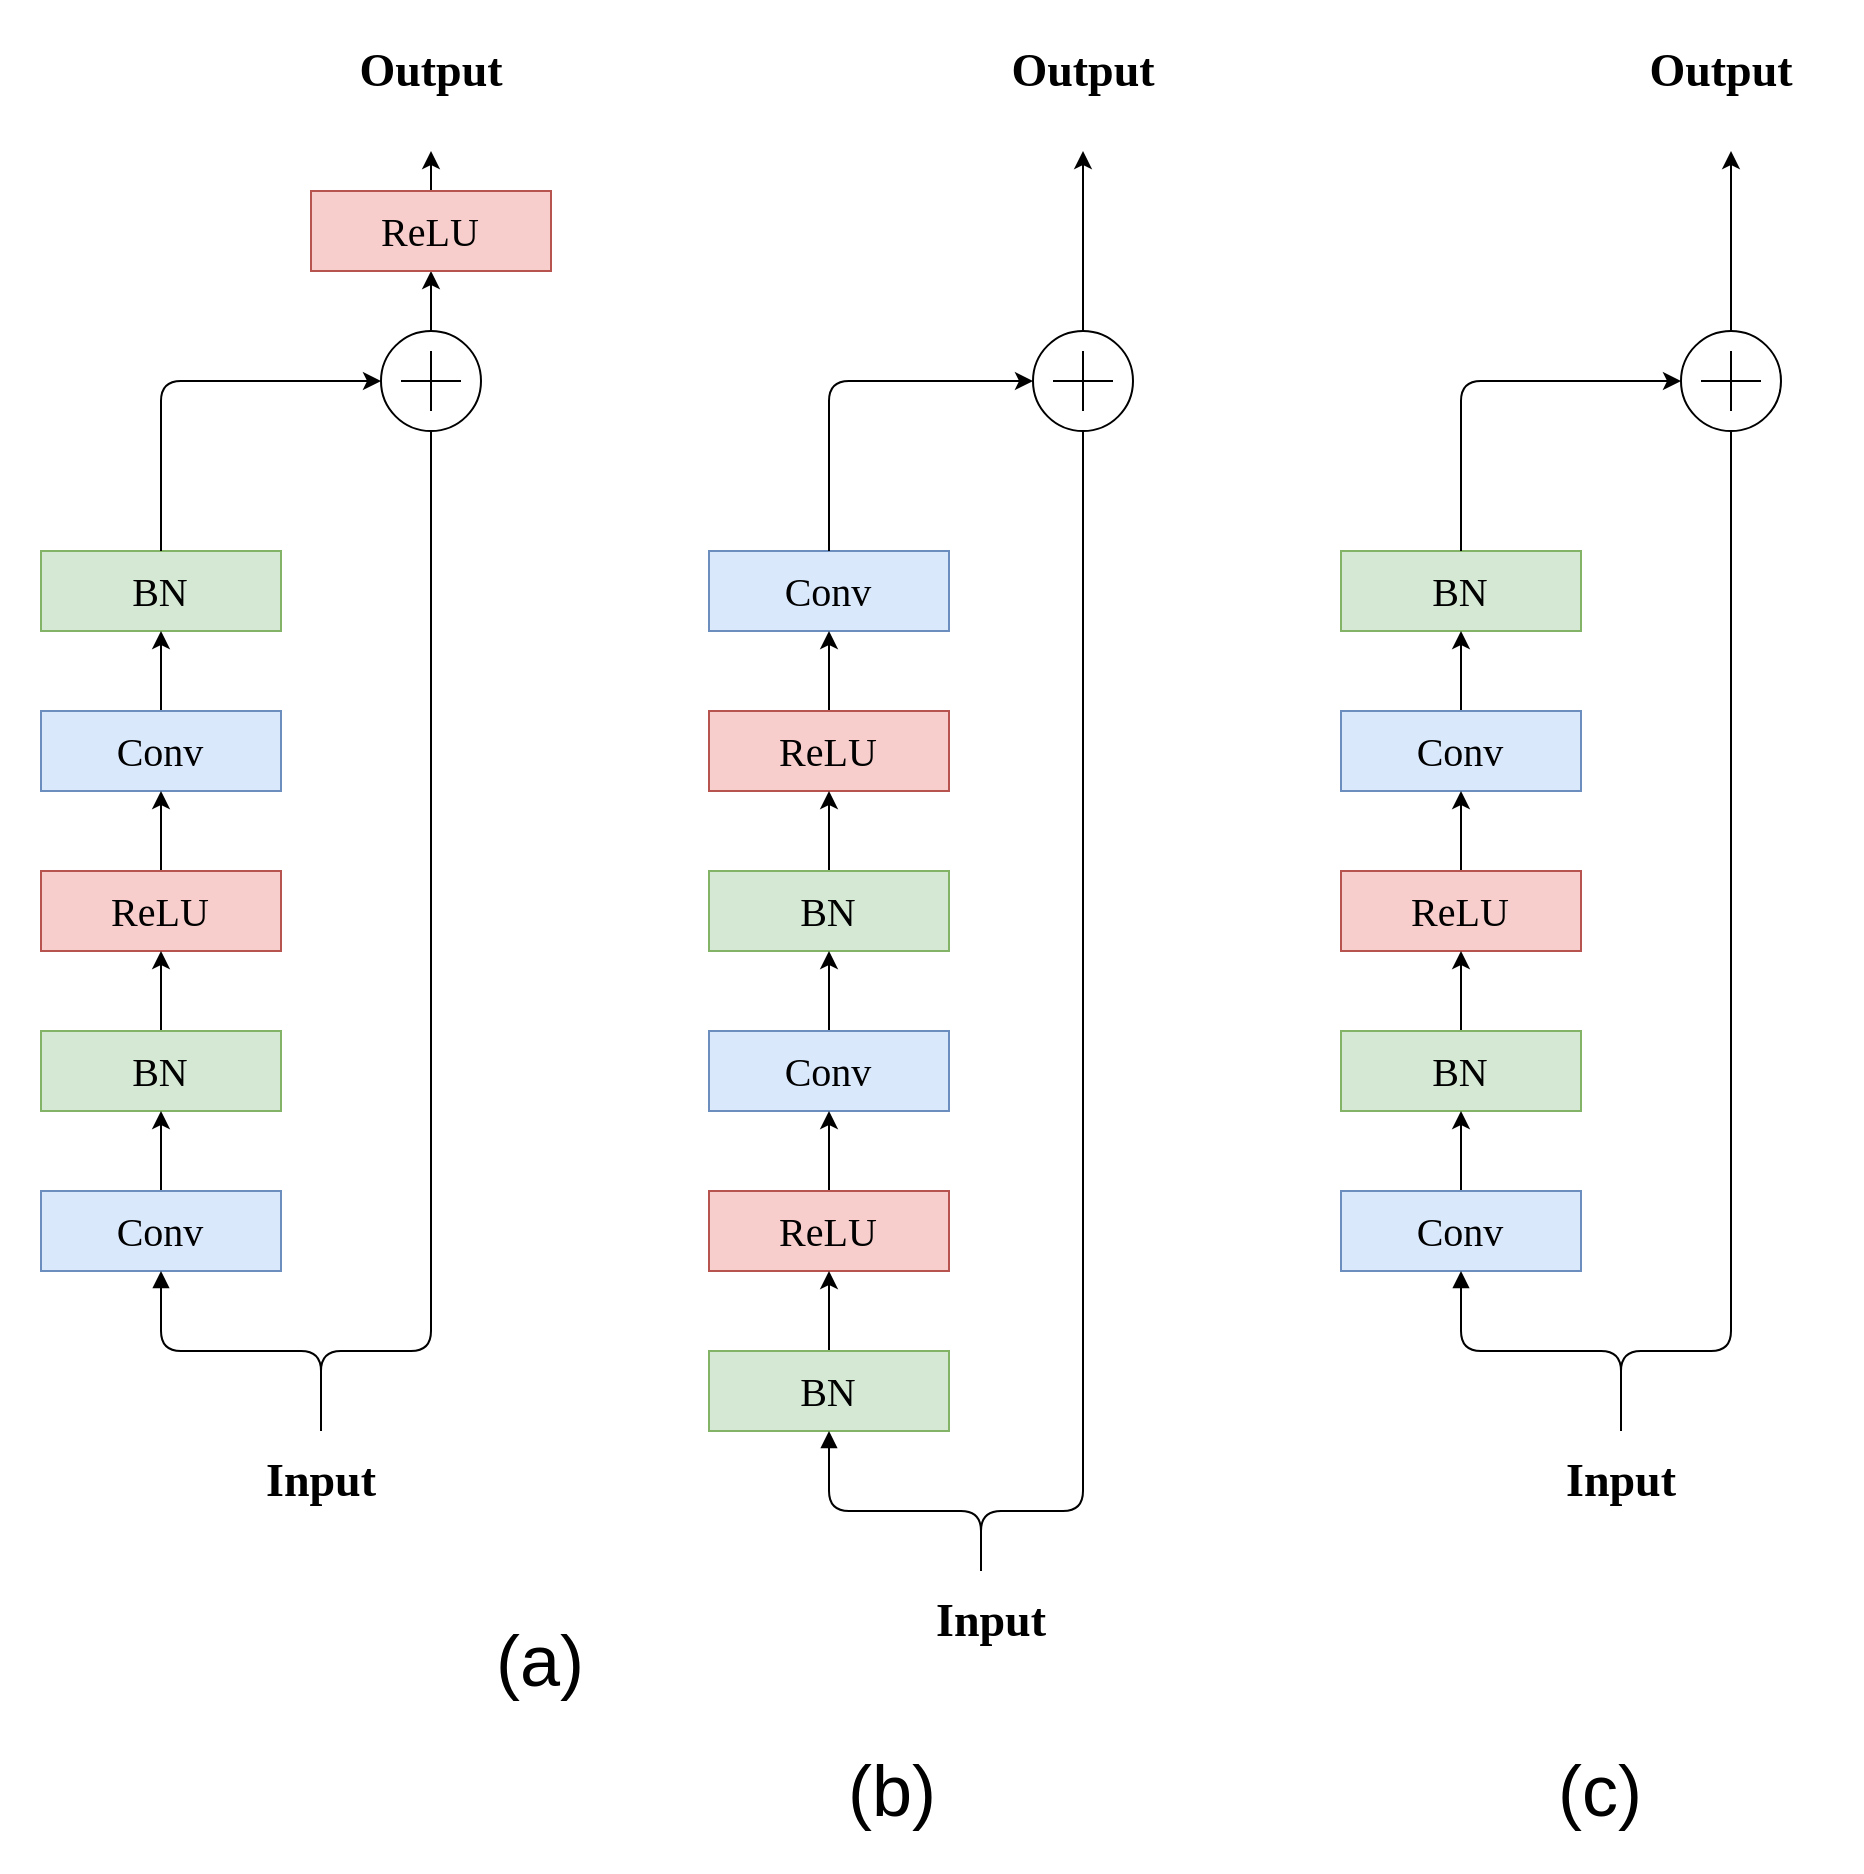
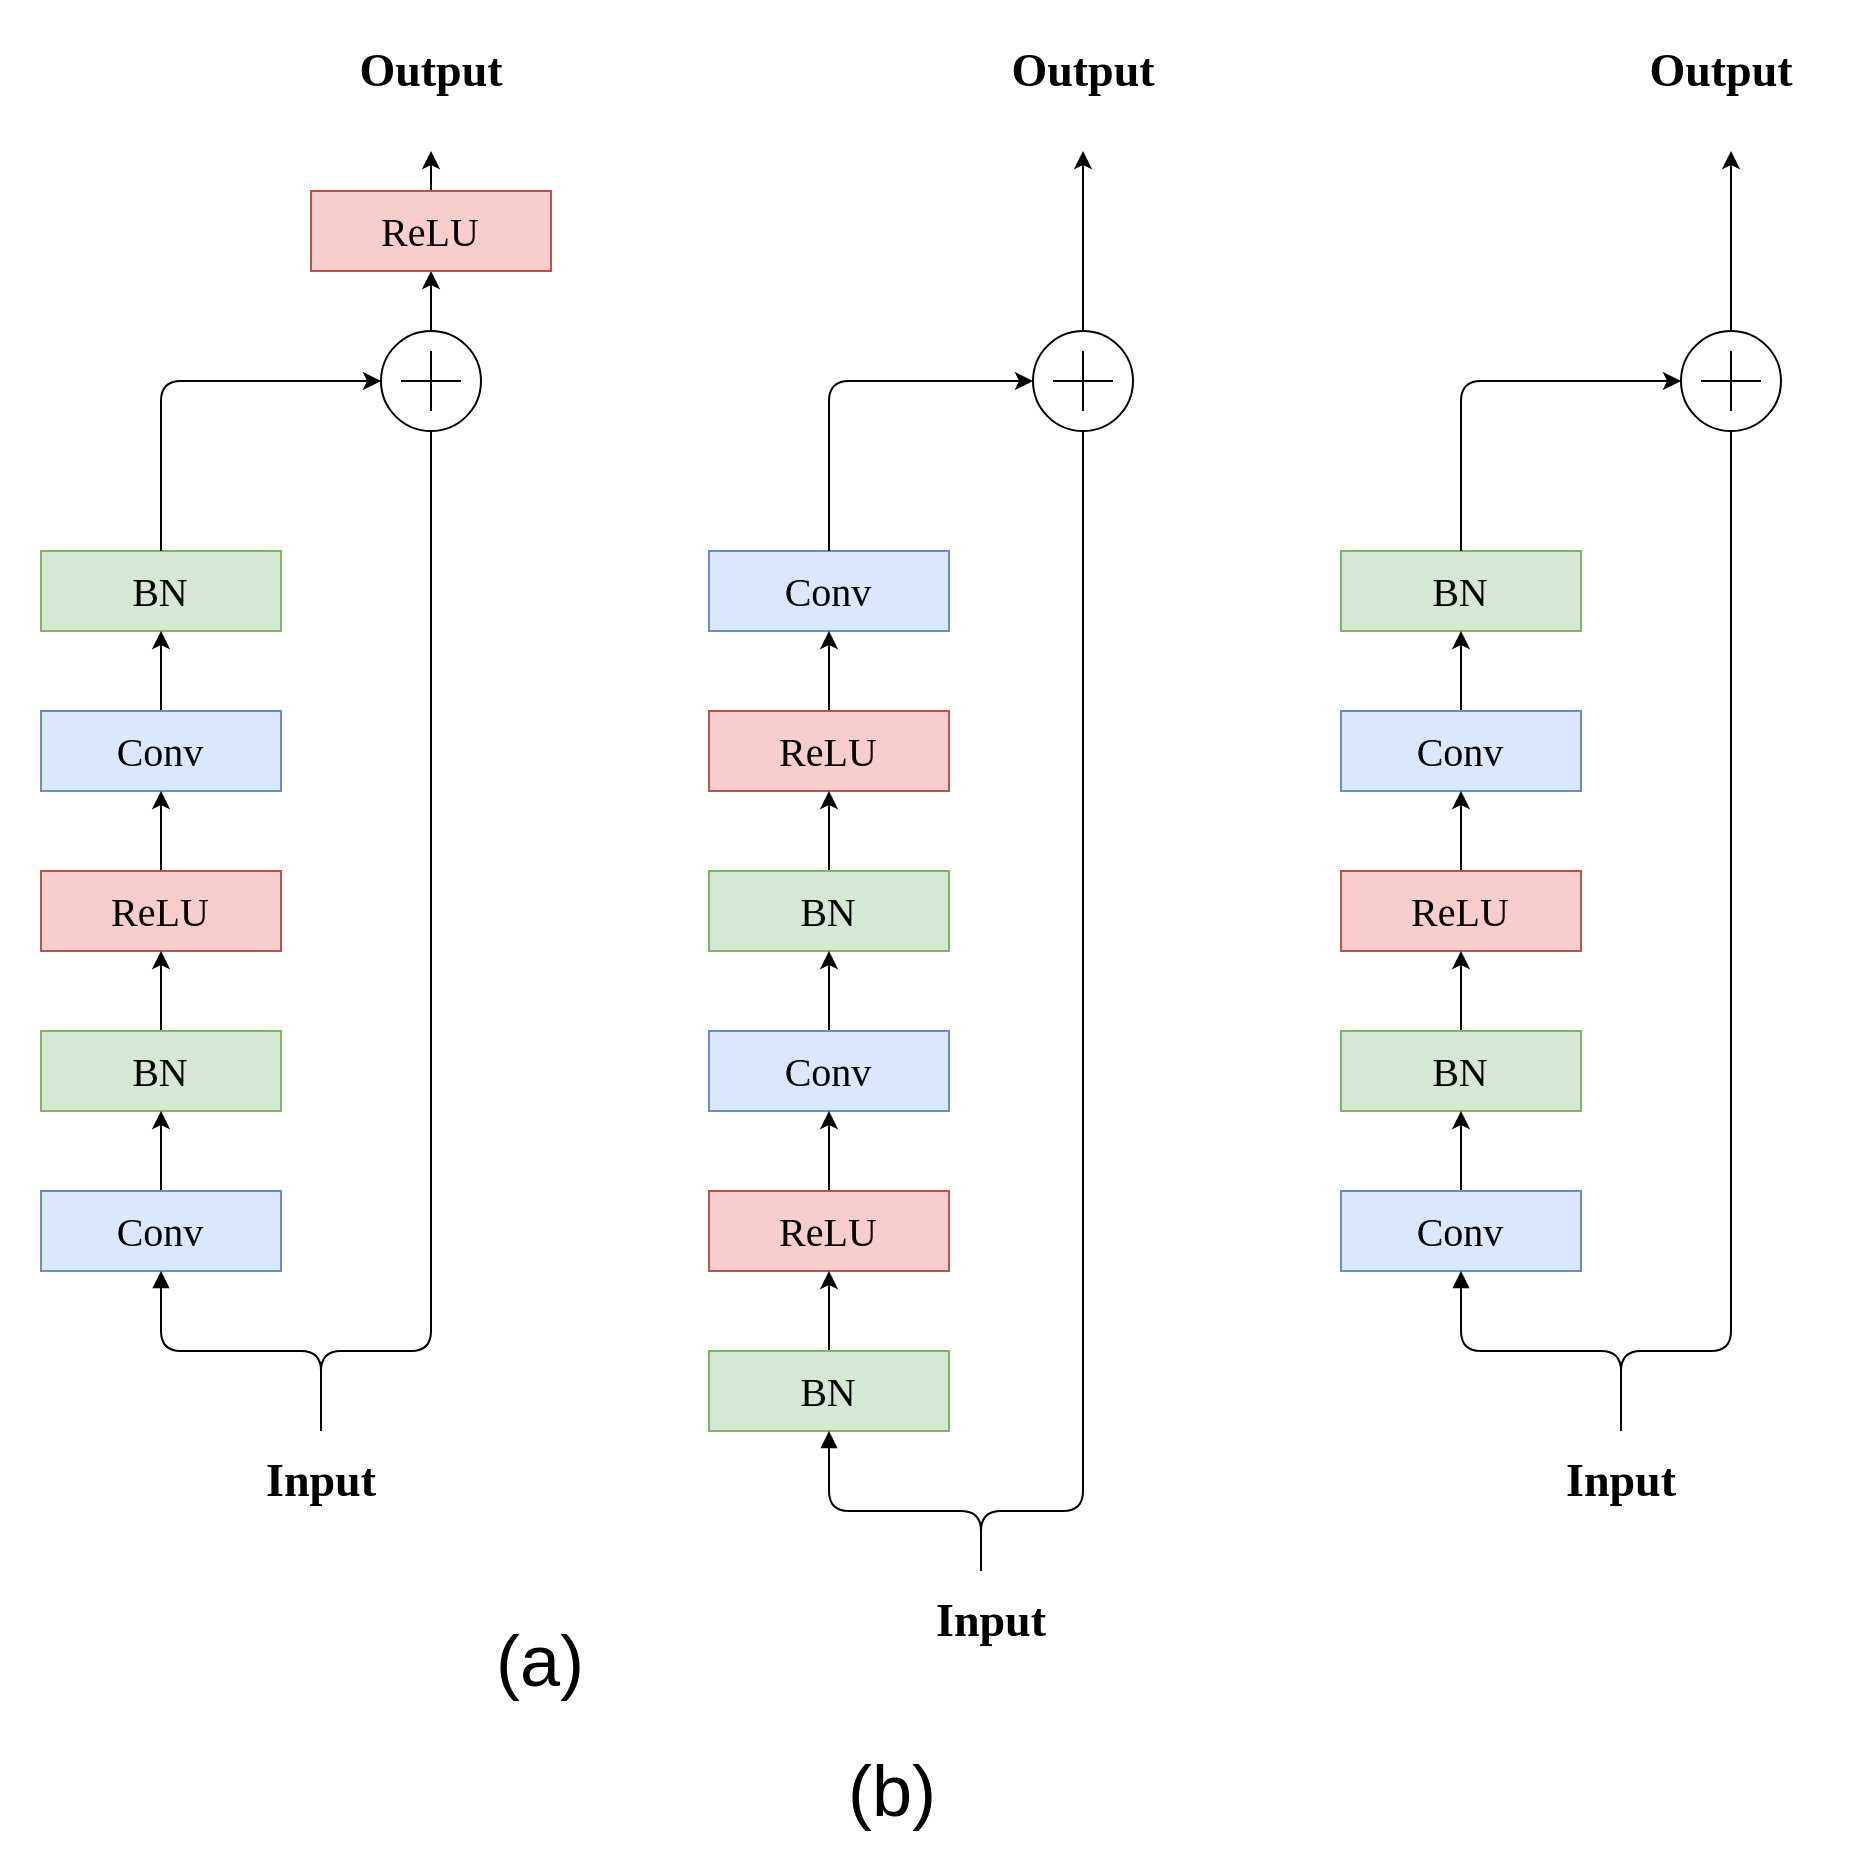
node "(c)": removed
